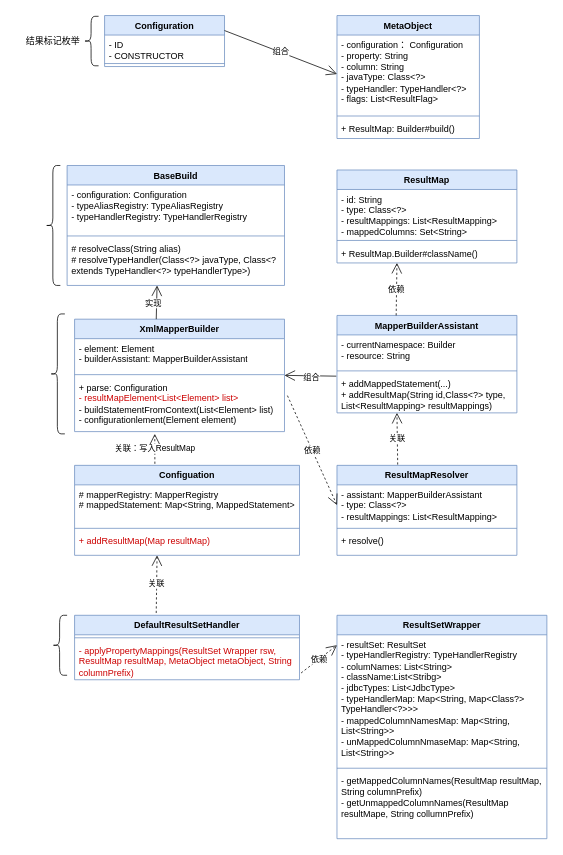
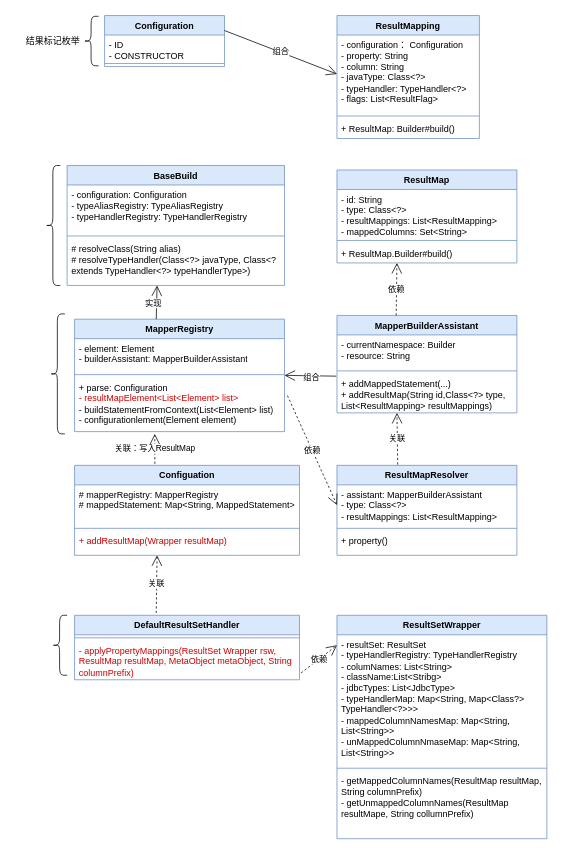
node "MetaObject": label "MetaObject" -> "ResultMapping"
node "+ ResultMap.Builder#className()": label "+ ResultMap.Builder#className()" -> "+ ResultMap.Builder#build()"
node "XmlMapperBuilder": label "XmlMapperBuilder" -> "MapperRegistry"
node "+ addResultMap(Map resultMap)": label "+ addResultMap(Map resultMap)" -> "+ addResultMap(Wrapper resultMap)"
node "+ resolve()": label "+ resolve()" -> "+ property()"
